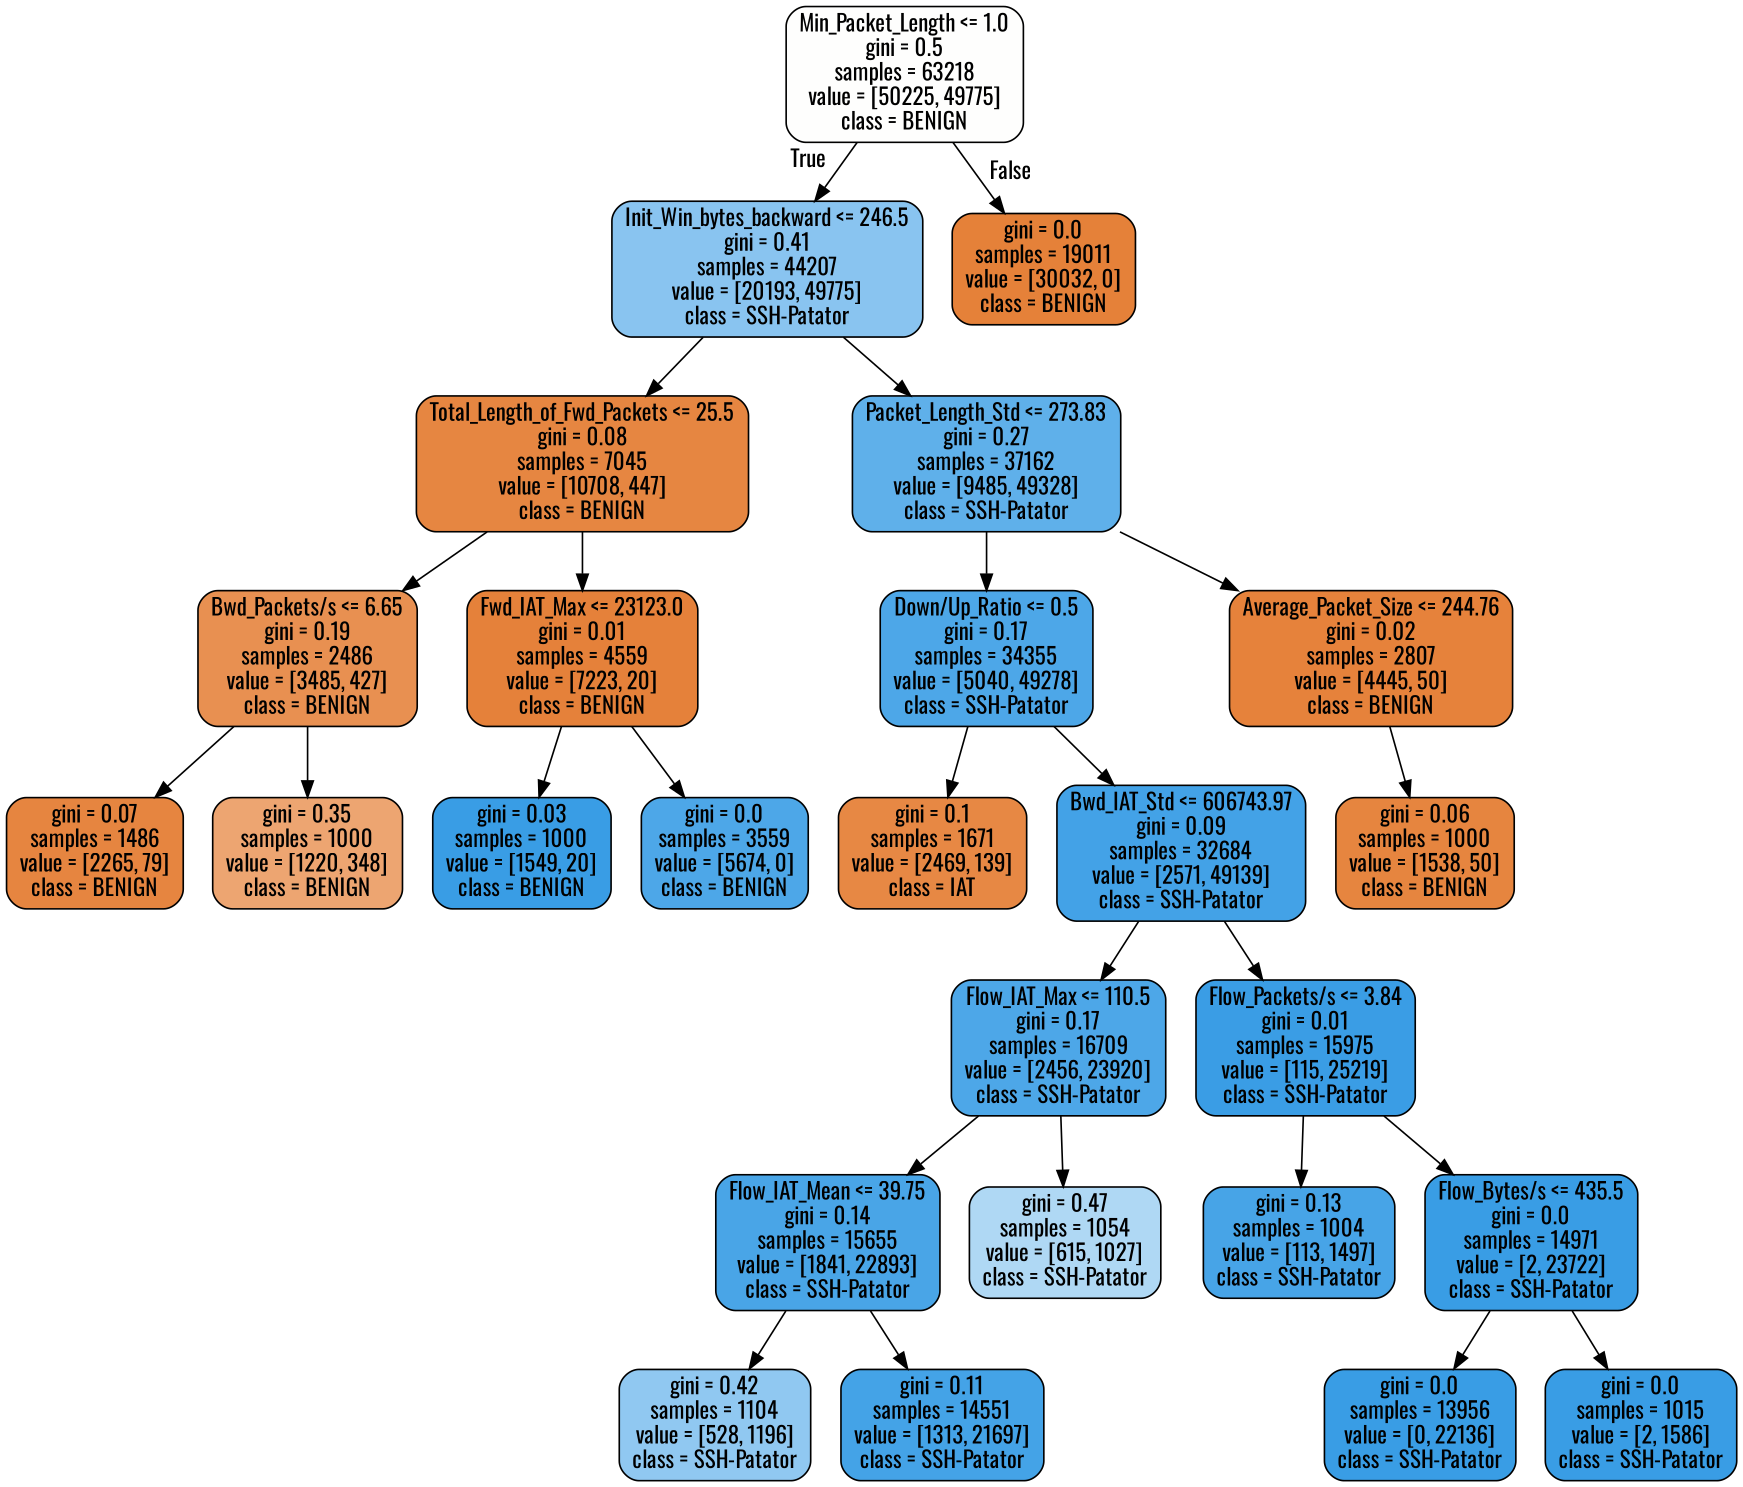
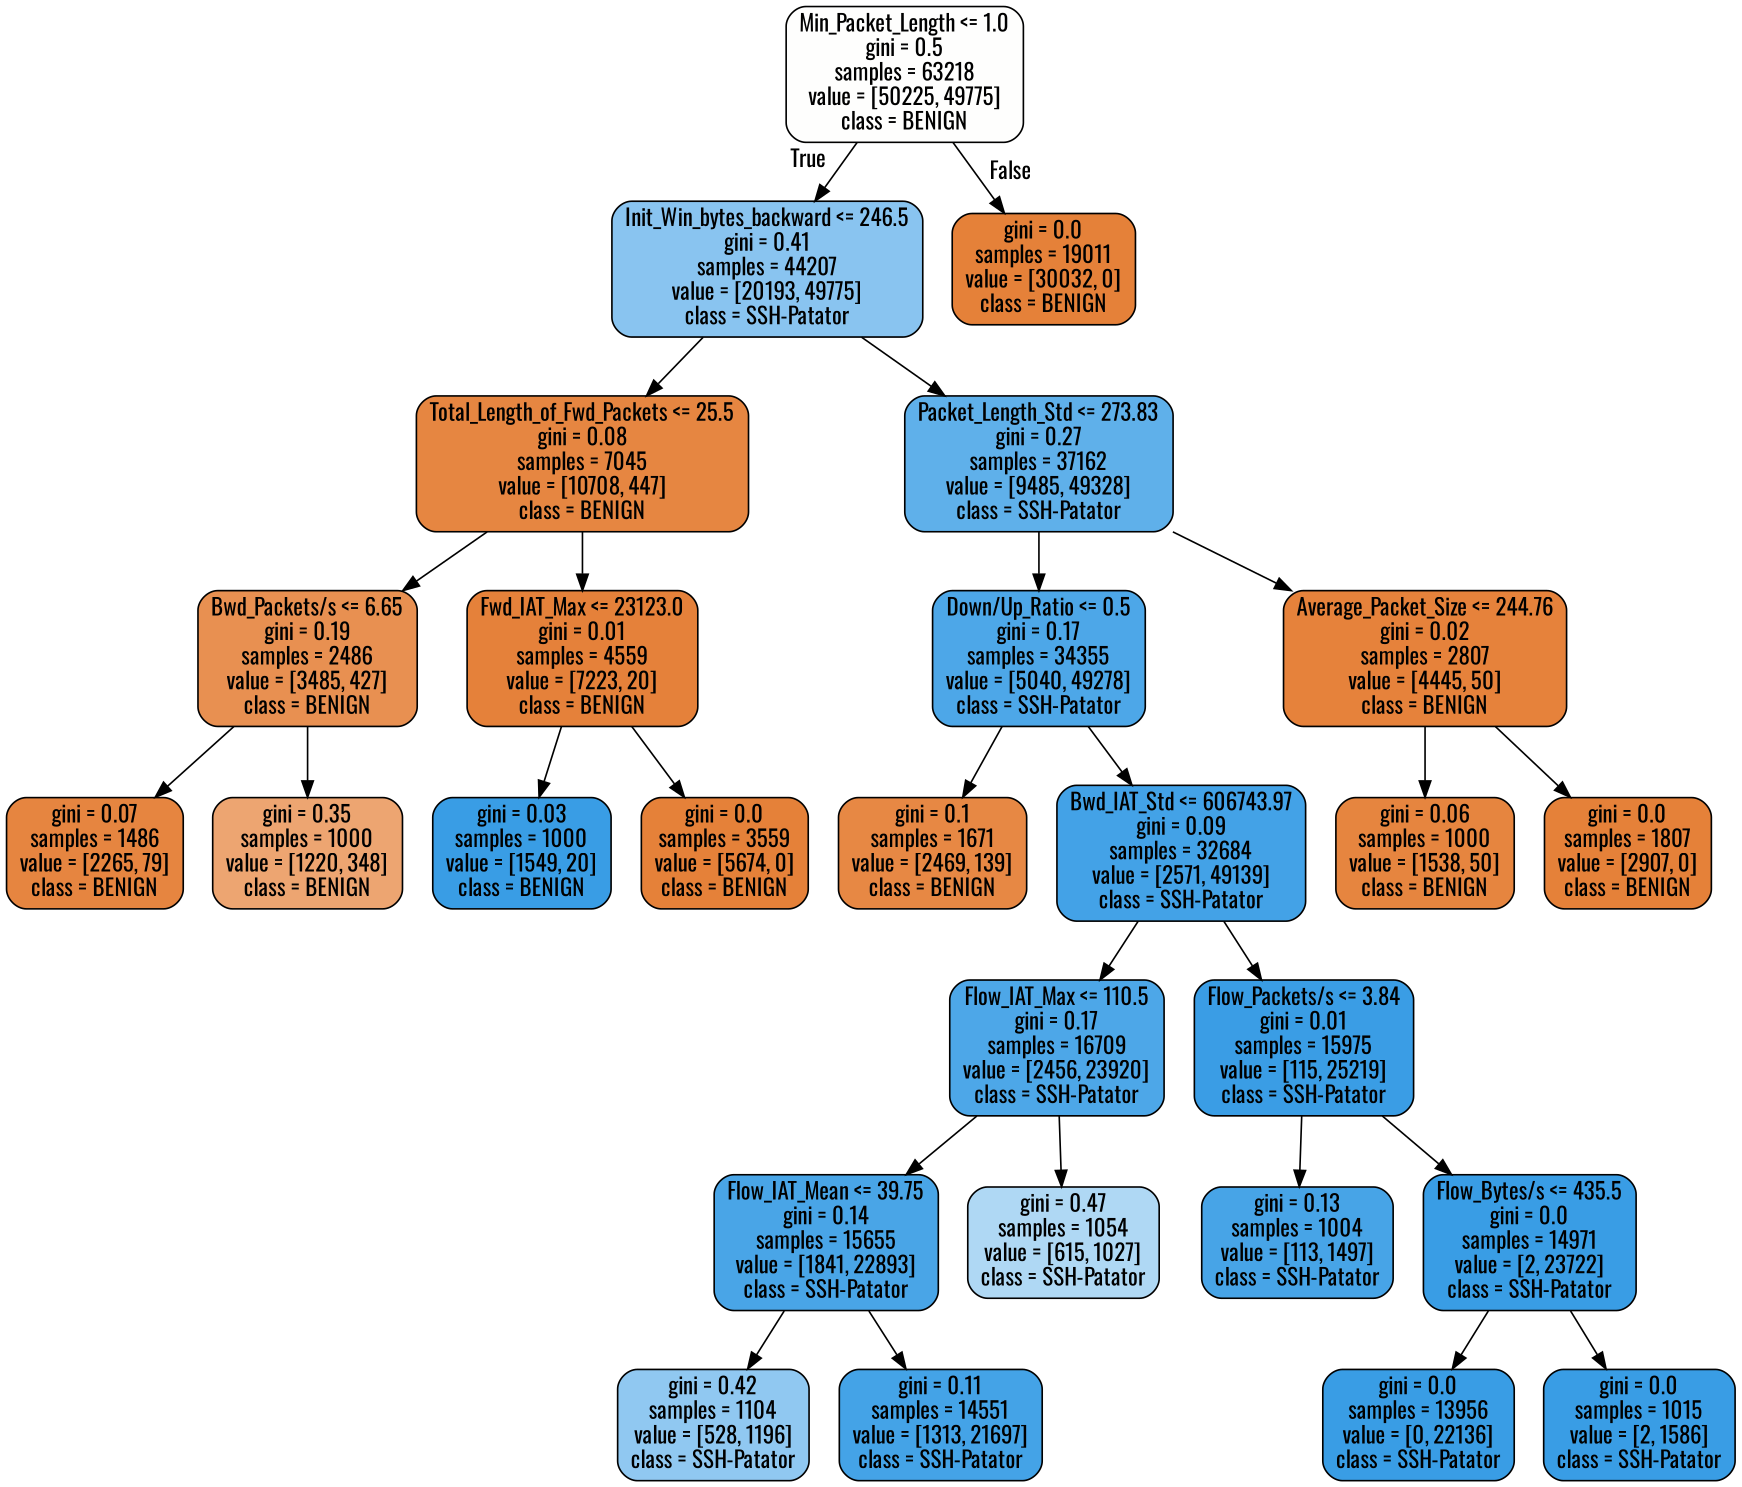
node "gini = 0.0 samples = 3559 value = [5674, 0] class = BENIGN": fillcolor #399de5e5 -> #e58139ff
node "gini = 0.1 samples = 1671 value = [2469, 139] class = IAT": label "gini = 0.1 samples = 1671 value = [2469, 139] class = IAT" -> "gini = 0.1 samples = 1671 value = [2469, 139] class = BENIGN"
node "gini = 0.0 samples = 1807 value = [2907, 0] class = BENIGN": added
